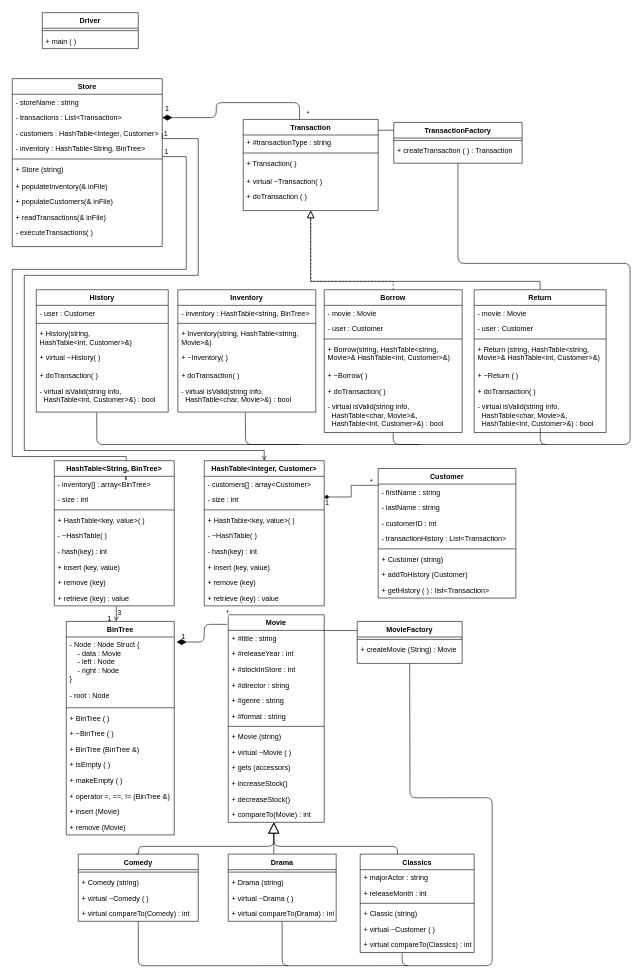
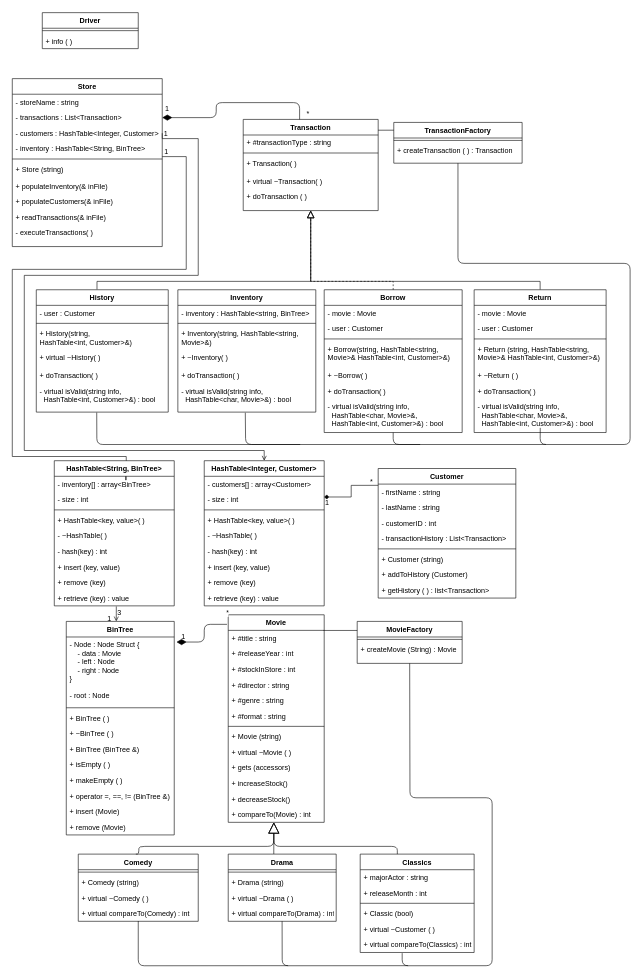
node "+ main ( )": label "+ main ( )" -> "+ info ( )"
edge "History" -> "Transaction": added
node "+ Classic (string)": label "+ Classic (string)" -> "+ Classic (bool)"
